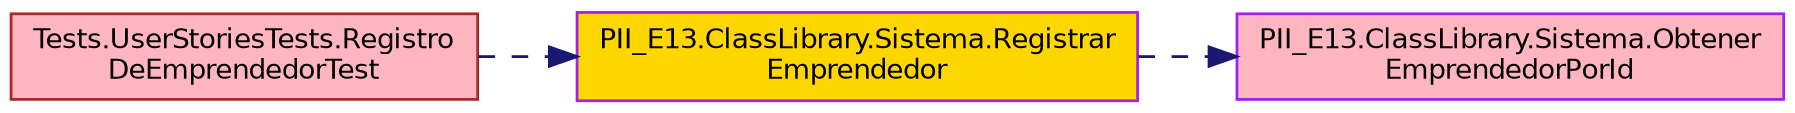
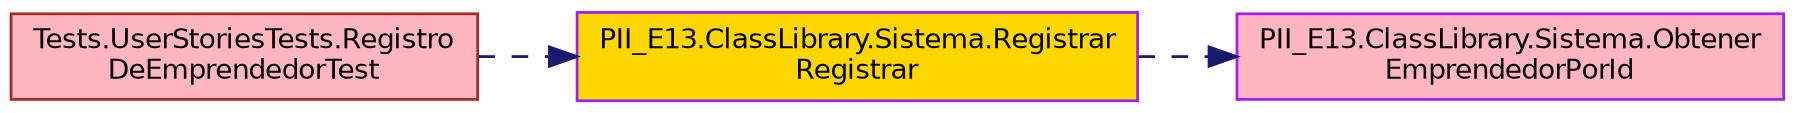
node "PII_E13.ClassLibrary.Sistema.Registrar Emprendedor": label "PII_E13.ClassLibrary.Sistema.Registrar Emprendedor" -> "PII_E13.ClassLibrary.Sistema.Registrar Registrar"
